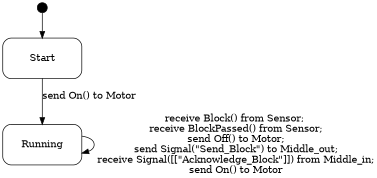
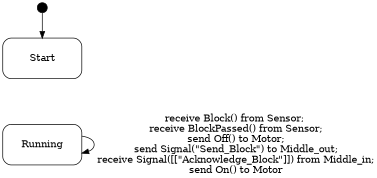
edge "Start" -> "Running": removed, label "send On() to Motor"
